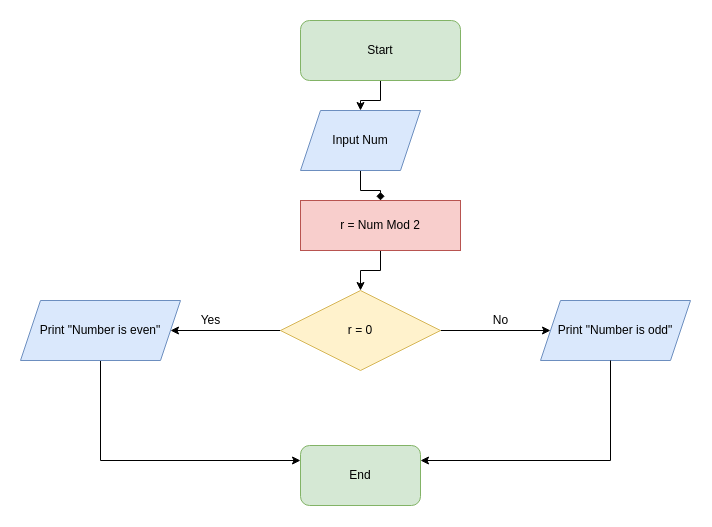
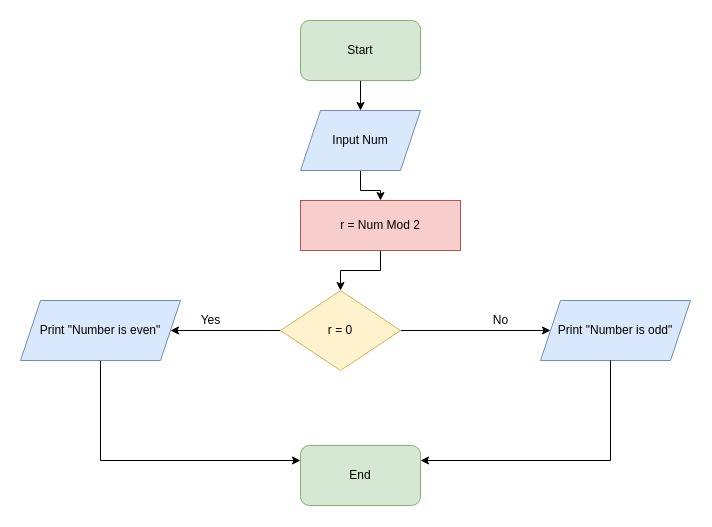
node "Start": size 160x60 -> 120x60
edge "Input Num" -> "r = Num Mod 2": arrowhead diamond -> classic
node "r = 0": size 160x80 -> 120x80
